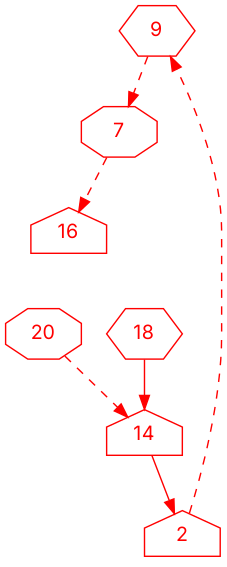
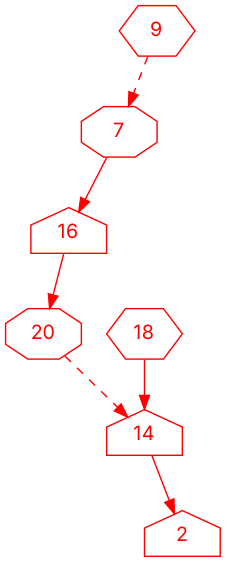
edge "7" -> "16": style dashed -> solid
edge "16" -> "20": added
edge "2" -> "9": removed
